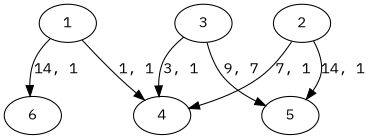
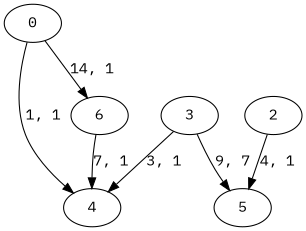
node "1": label "1" -> "0"
edge "2" -> "5": label "14, 1" -> "4, 1"
edge "2" -> "4": now "6" -> "4"
